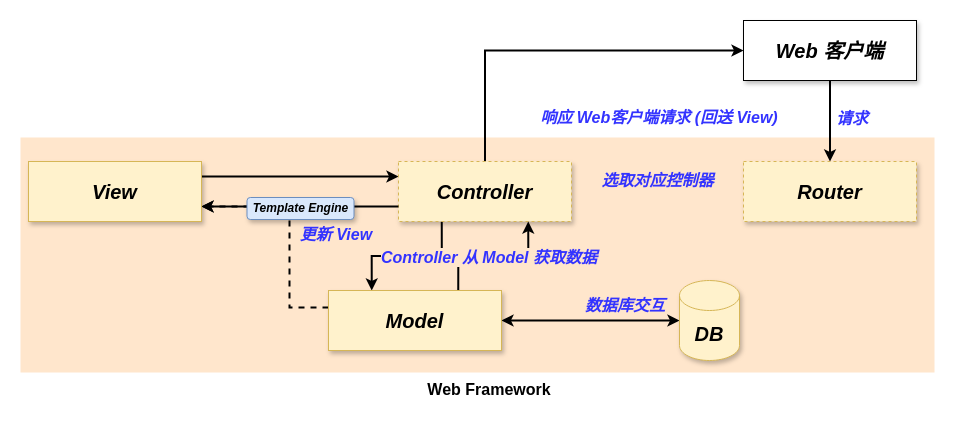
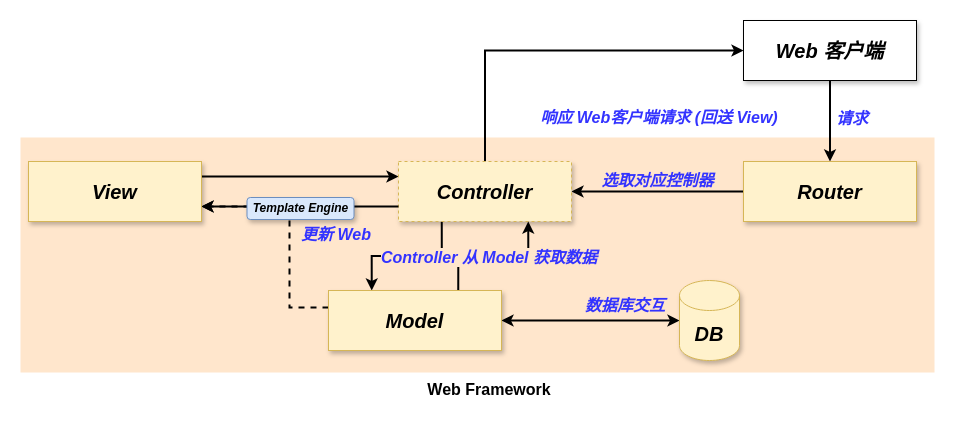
edge "Router" -> "Controller": added
node "Router": style dashed -> solid
node "更新 View": label "更新 View" -> "更新 Web"
